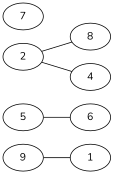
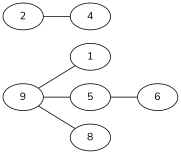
node "7": removed
edge "8" -- "2": now "8" -- "9"
edge "9" -- "5": added
